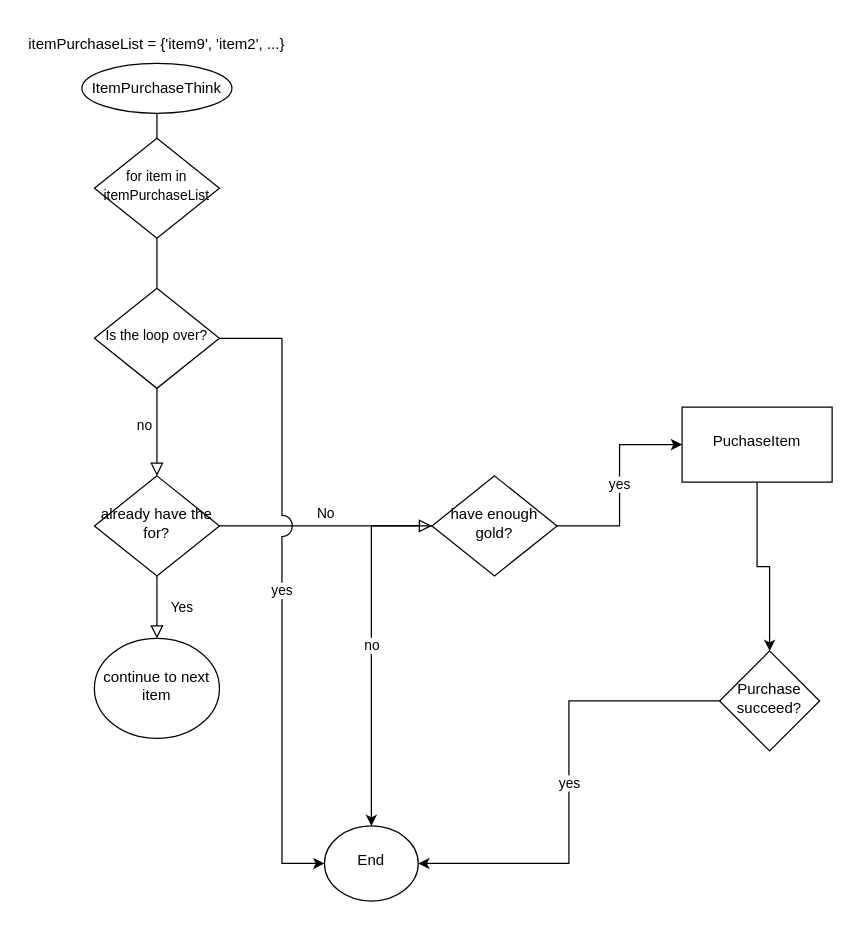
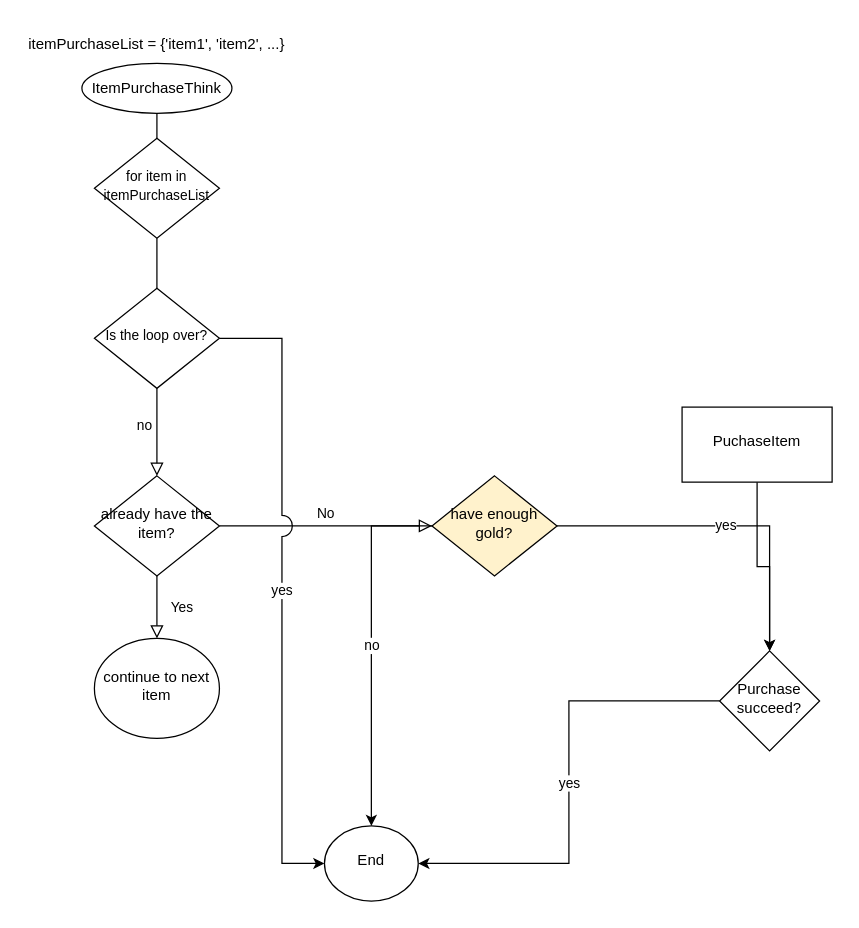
node "itemPurchaseList = {'item9', 'item2', ...}": label "itemPurchaseList = {'item9', 'item2', ...}" -> "itemPurchaseList = {'item1', 'item2', ...}"
edge "have enough gold?" -> "PuchaseItem": now "have enough gold?" -> "Purchase succeed?"
node "already have the for?": label "already have the for?" -> "already have the item?"
node "have enough gold?": fillcolor #ffffff -> #fff2cc
